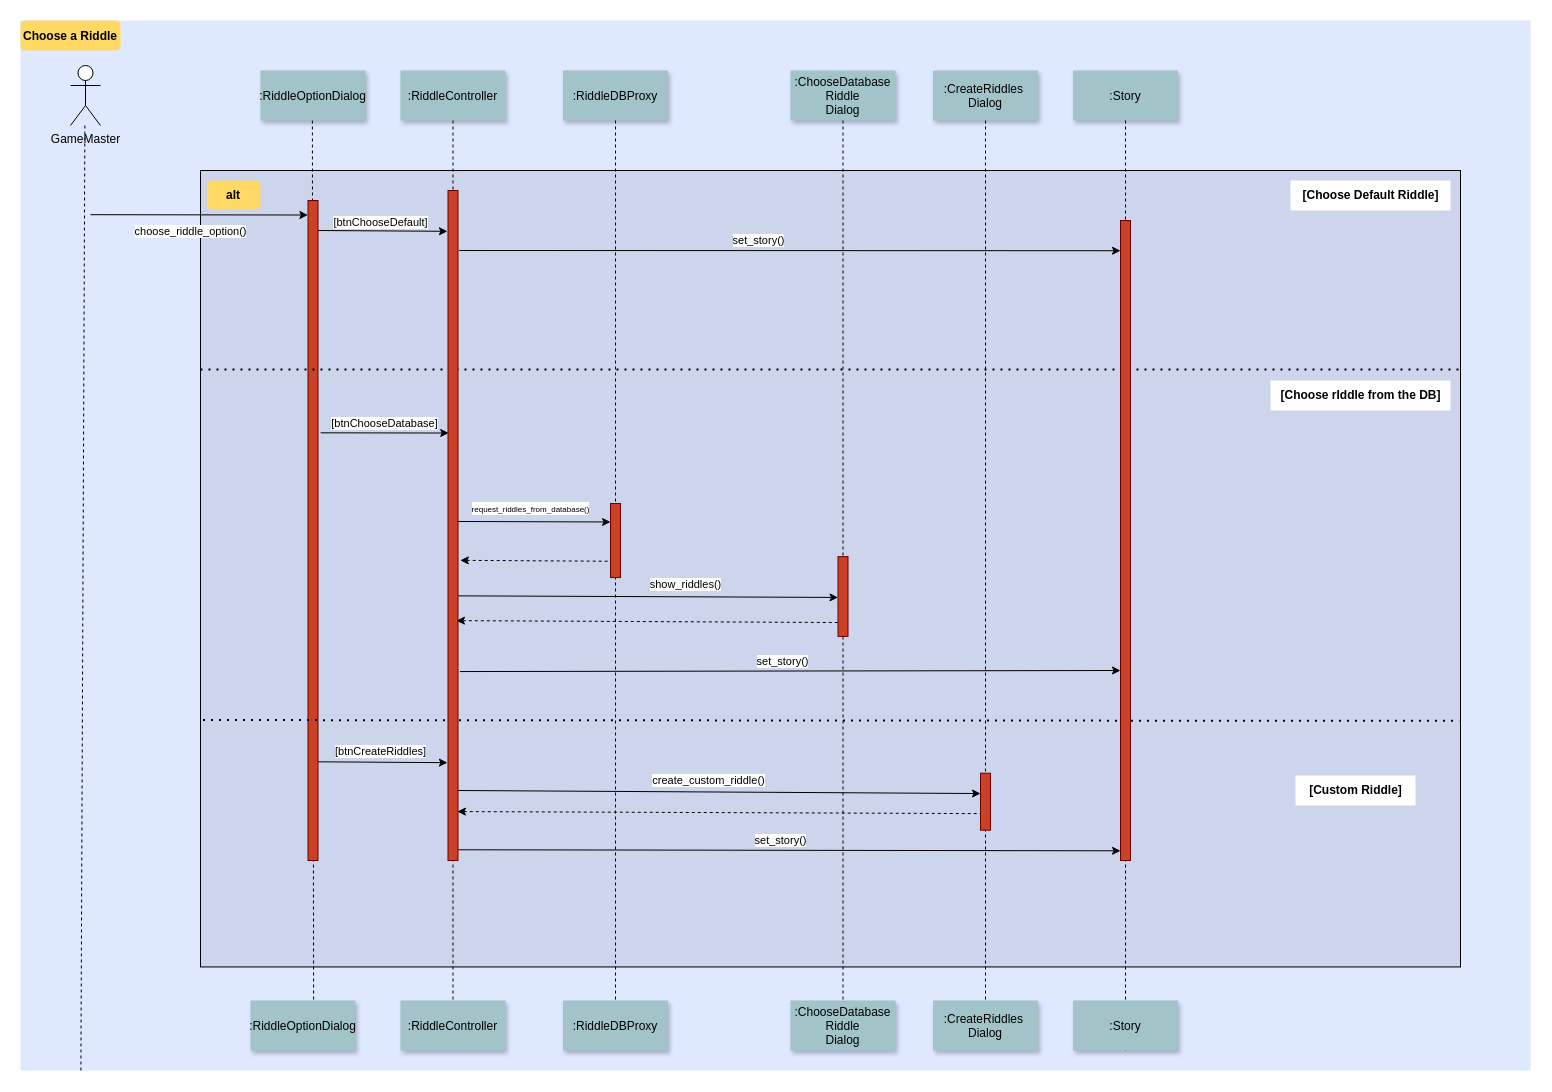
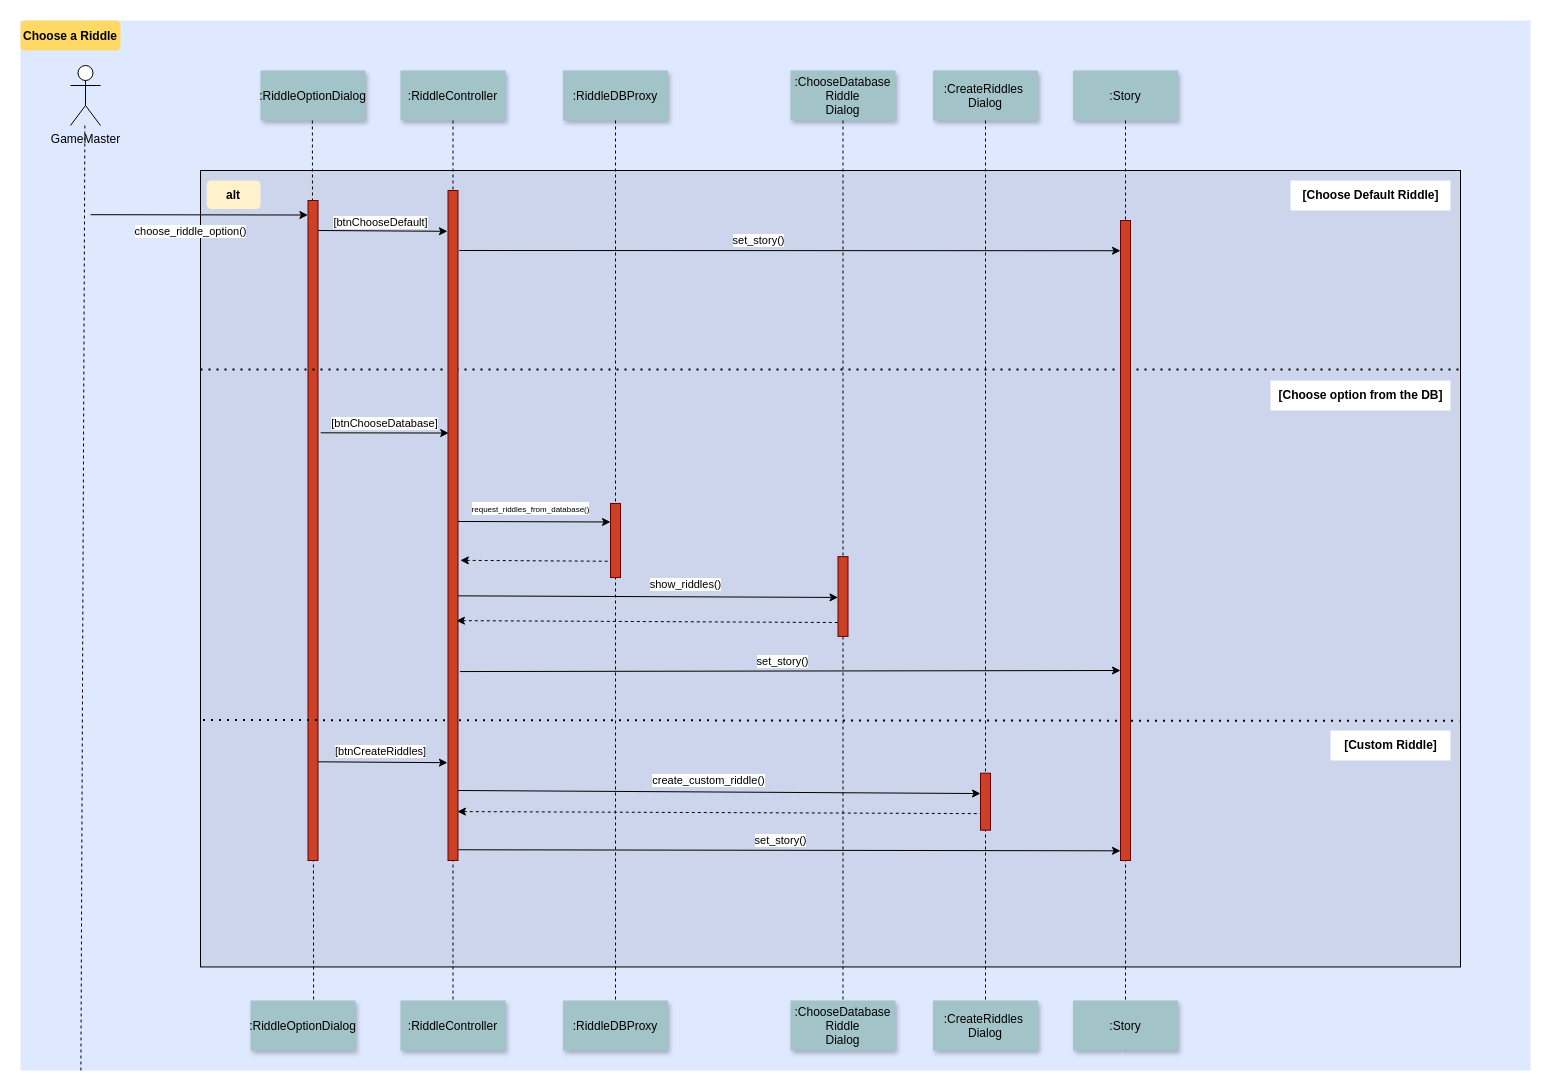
node "alt": fillcolor #ffd966 -> #fff2cc
node "[Choose rIddle from the DB]": label "[Choose rIddle from the DB]" -> "[Choose option from the DB]"
node "[Custom Riddle]": moved (1356, 791) -> (1391, 746)
